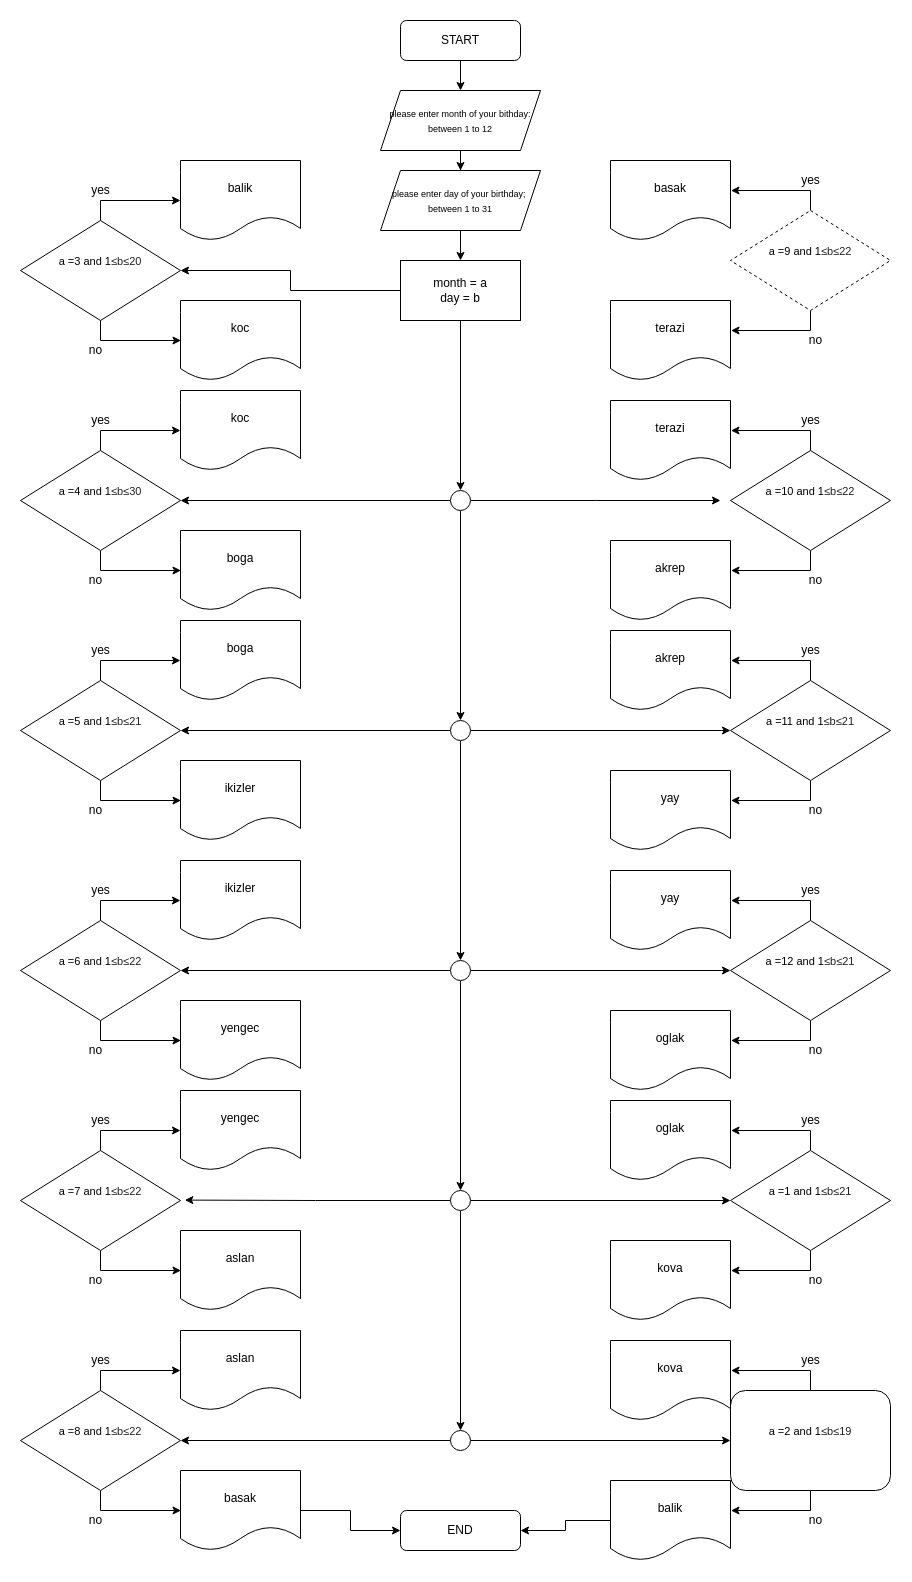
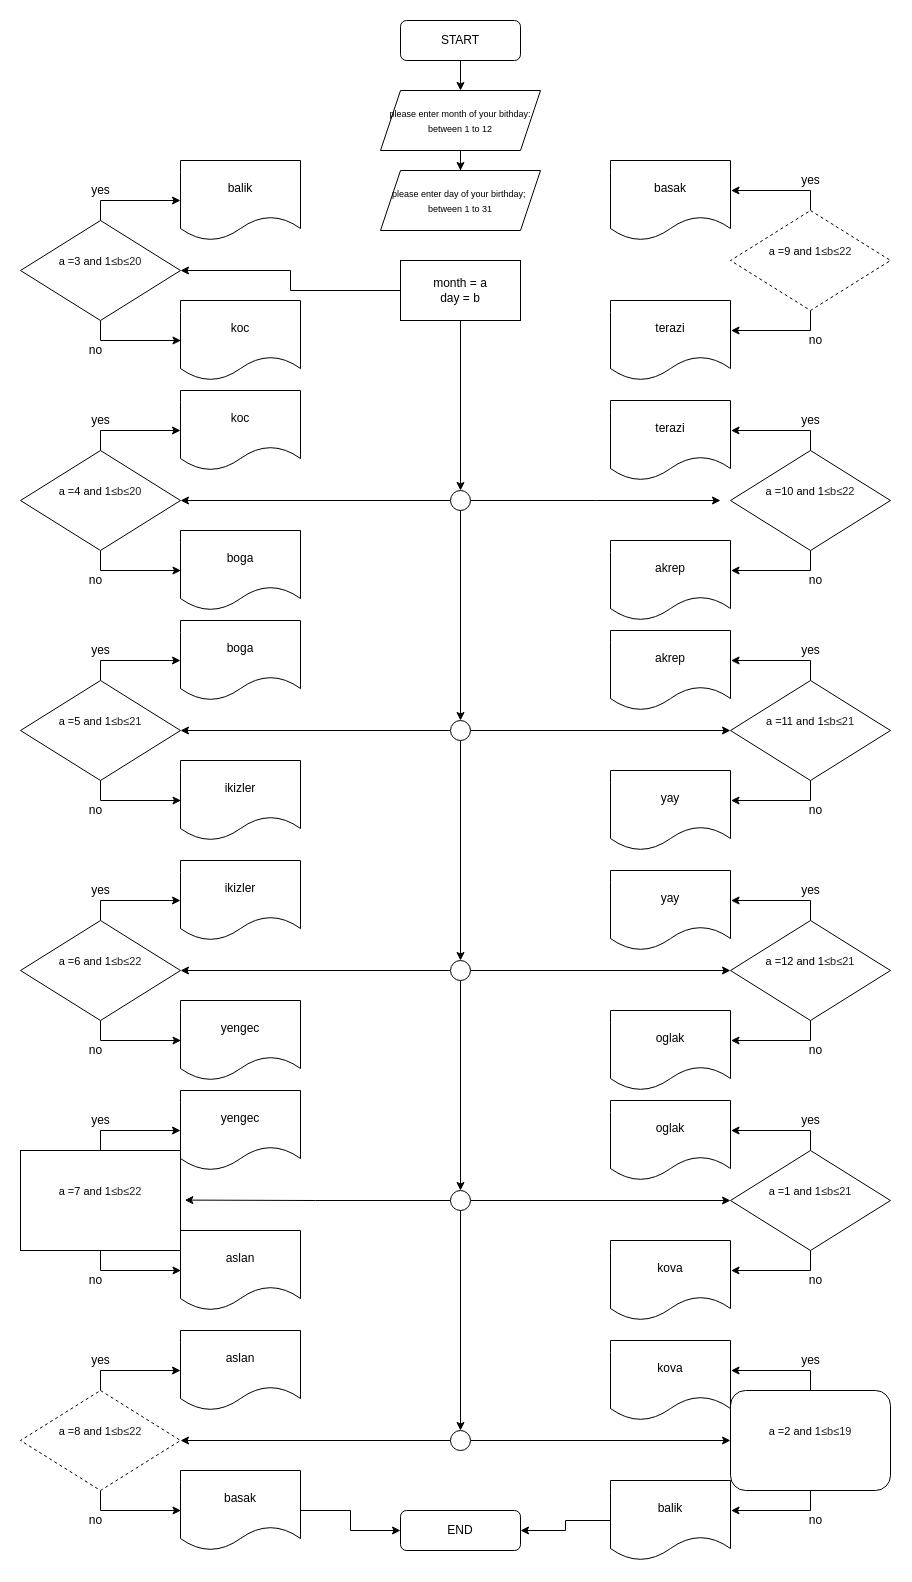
edge "please enter day of your birthday; between 1 to 31" -> "month = a day = b": removed
node "a =4 and 1≤b≤30": label "a =4 and 1≤b≤30" -> "a =4 and 1≤b≤20"
node "a =7 and 1≤b≤22": shape diamond -> rectangle
node "a =8 and 1≤b≤22": style solid -> dashed
